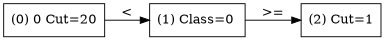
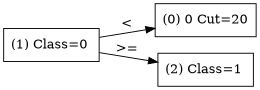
edge "(0) 0 Cut=20" -> "(1) Class=0": reversed
node "(2) Cut=1": label "(2) Cut=1" -> "(2) Class=1"
